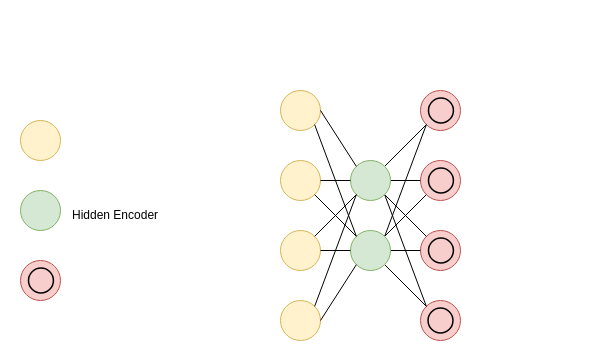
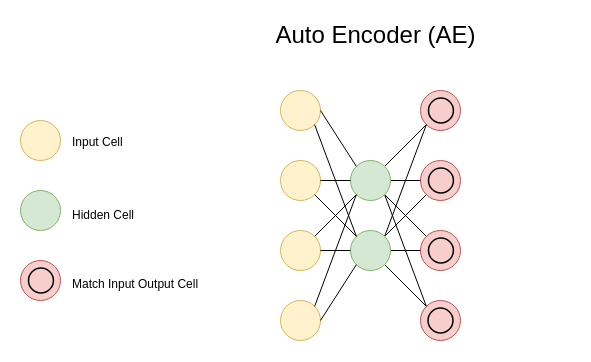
node "Auto Encoder (AE)": added
node "Input Cell": added
node "Hidden Encoder": label "Hidden Encoder" -> "Hidden Cell"
node "Match Input Output Cell": added
